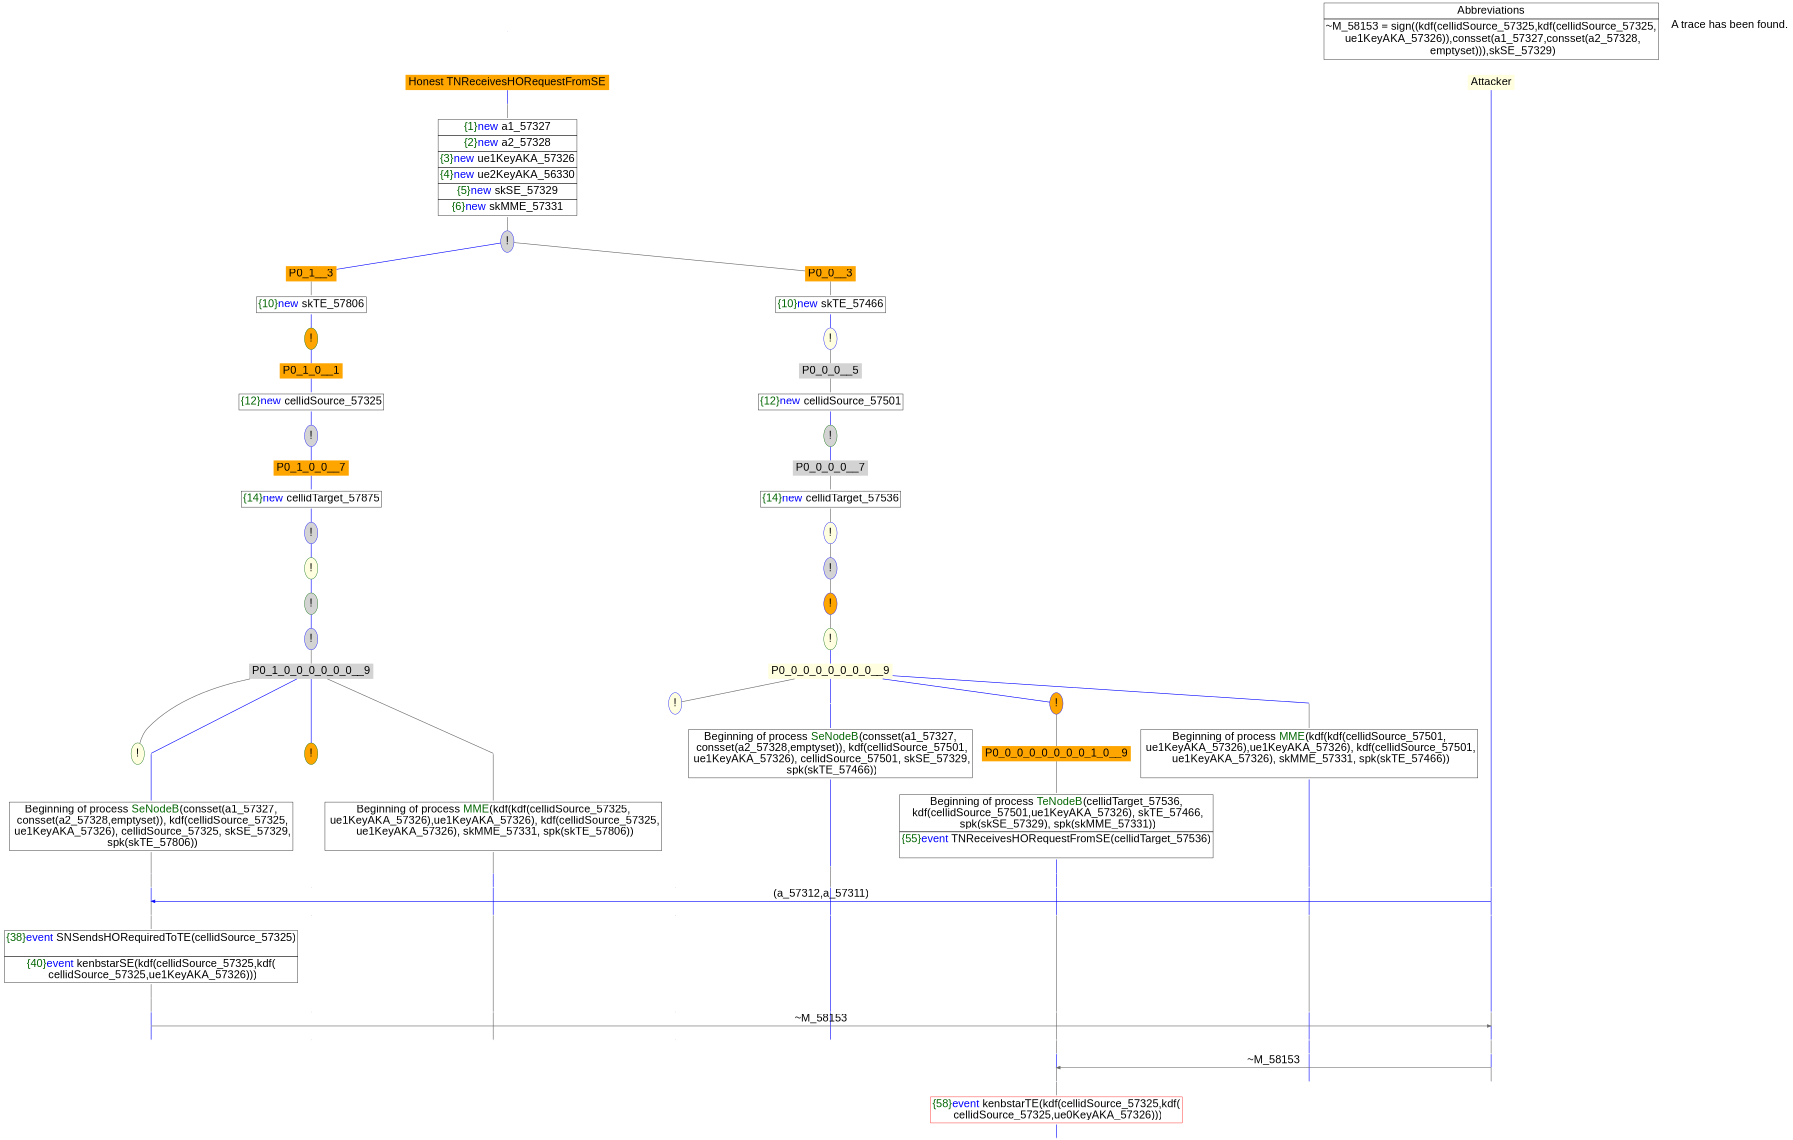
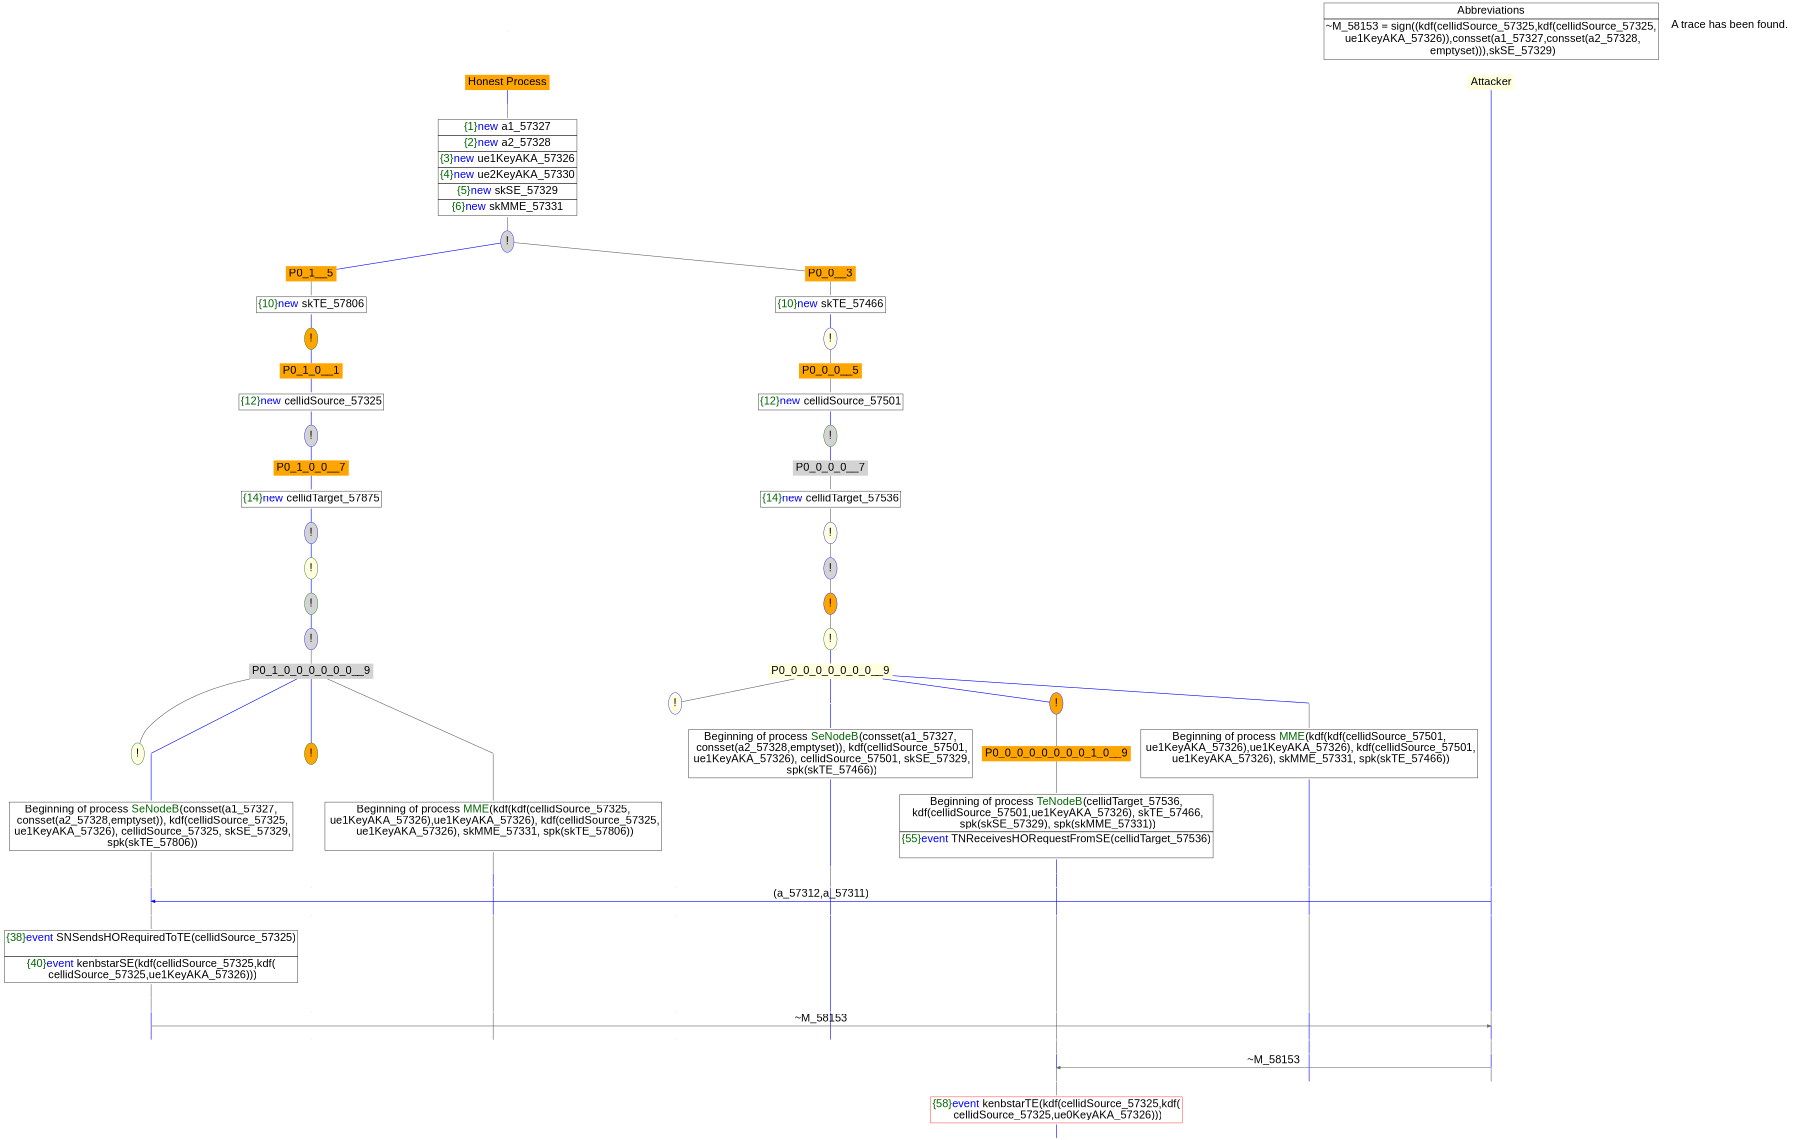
node "Honest TNReceivesHORequestFromSE": label "Honest TNReceivesHORequestFromSE" -> "Honest Process"
node "{1}": text "ue2KeyAKA_56330" -> "ue2KeyAKA_57330"
node "P0_1__3": label "P0_1__3" -> "P0_1__5"
node "P0_0_0__5": fillcolor lightgrey -> orange
